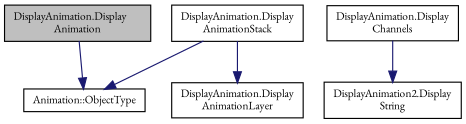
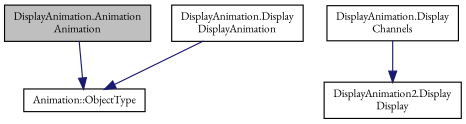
node "DisplayAnimation.Display Animation": label "DisplayAnimation.Display Animation" -> "DisplayAnimation.Animation Animation"
node "DisplayAnimation.Display AnimationStack": label "DisplayAnimation.Display AnimationStack" -> "DisplayAnimation.Display DisplayAnimation"
node "DisplayAnimation.Display AnimationLayer": removed
node "DisplayAnimation2.Display String": label "DisplayAnimation2.Display String" -> "DisplayAnimation2.Display Display"
